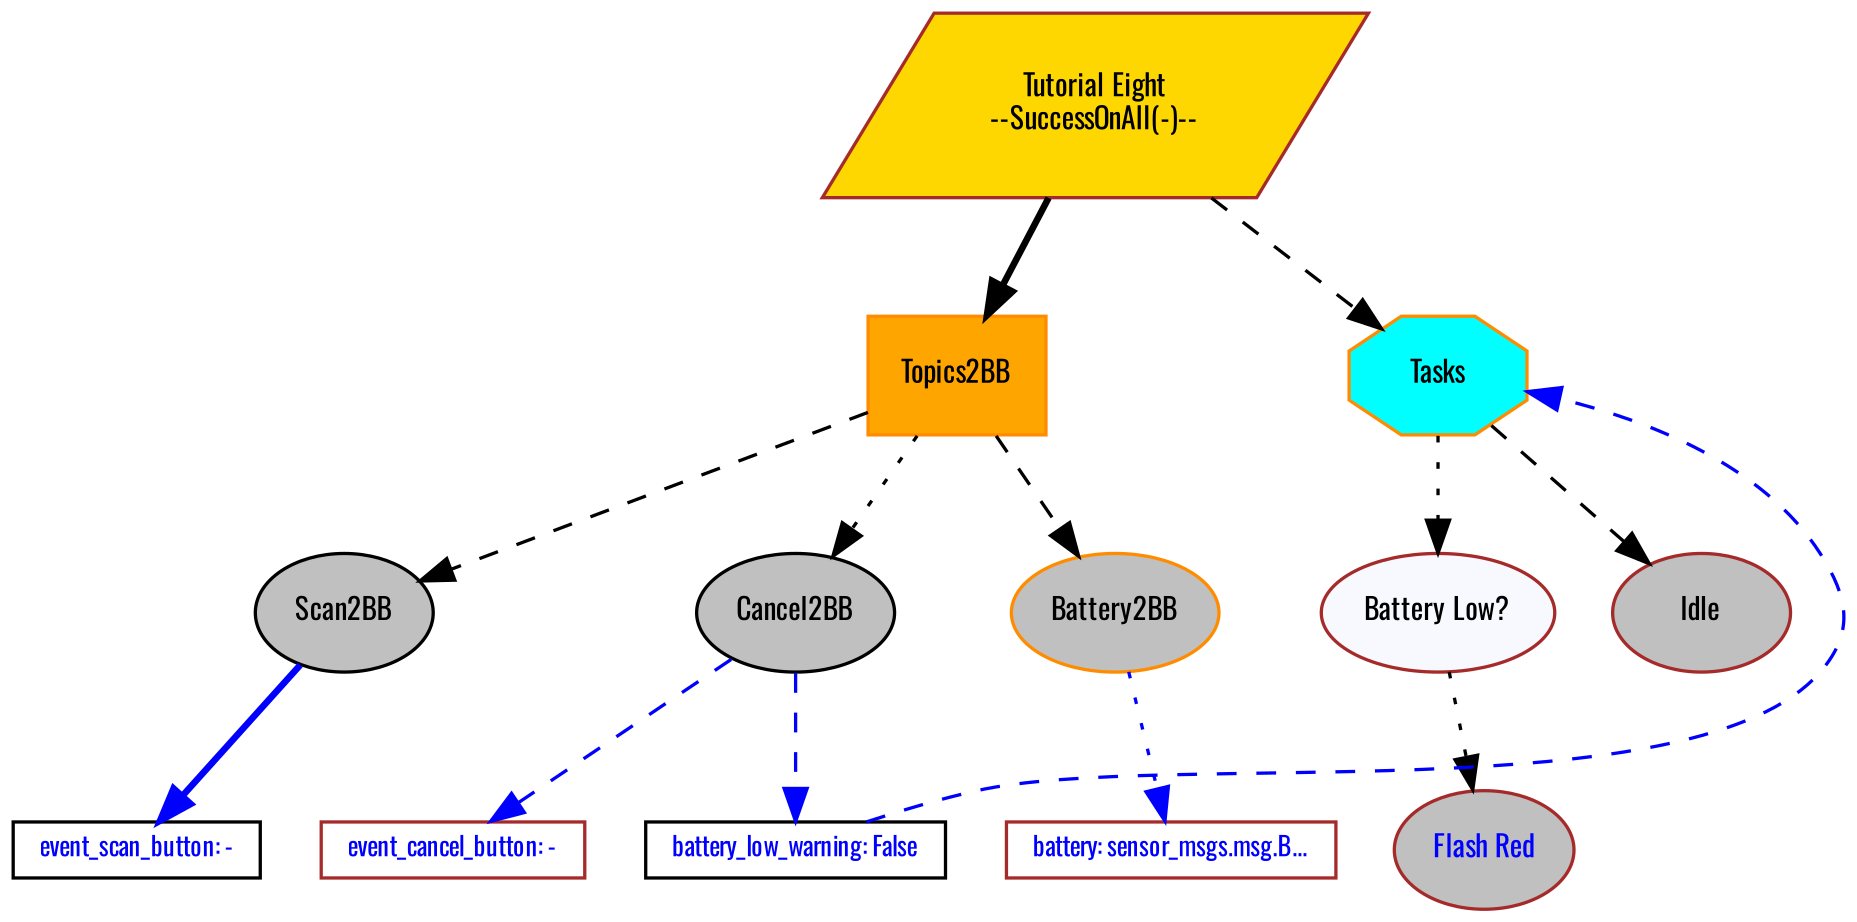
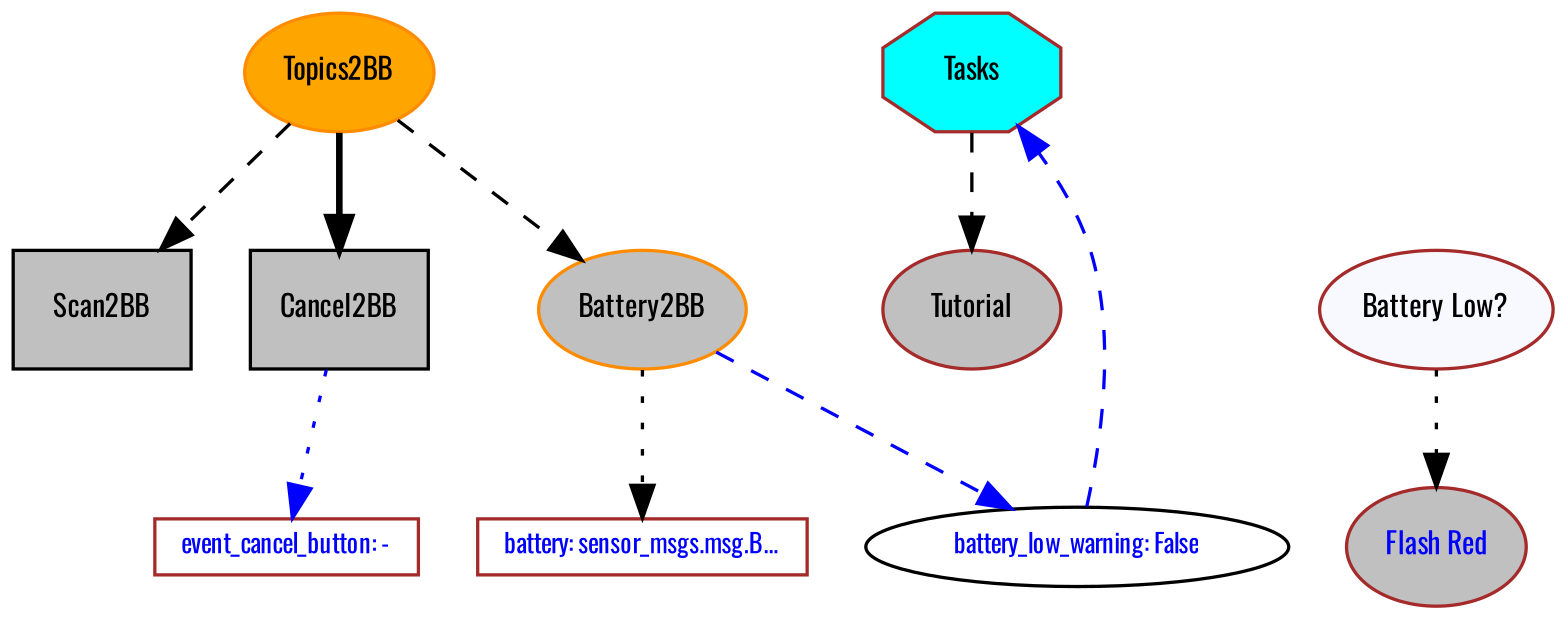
node "Tutorial Eight --SuccessOnAll(-)--": removed
node "Topics2BB": shape box -> ellipse
node "Tasks": color darkorange -> brown
edge "Tasks" -> "Battery Low?": removed
edge "Topics2BB" -> "Cancel2BB": style dotted -> bold
node "Scan2BB": shape ellipse -> box
node "Cancel2BB": shape ellipse -> box
node "Idle": label "Idle" -> "Tutorial"
edge "Cancel2BB" -> "battery_low_warning: False": now "Battery2BB" -> "battery_low_warning: False"
edge "Battery2BB" -> "battery: sensor_msgs.msg.B...": color blue -> black
edge "Cancel2BB" -> "event_cancel_button: -": style dashed -> dotted
node "event_scan_button: -": removed
node "battery_low_warning: False": shape box -> ellipse
